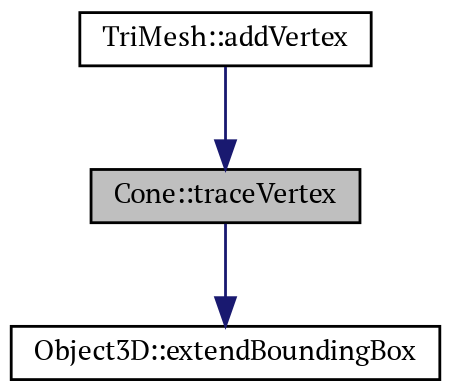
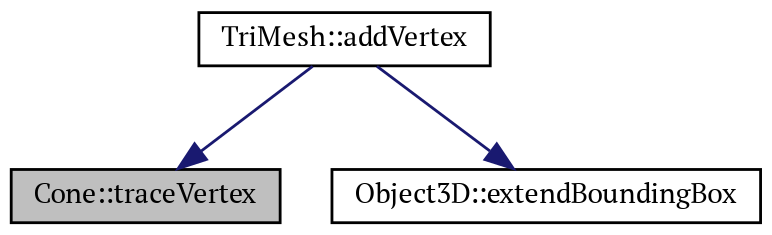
edge "Cone::traceVertex" -> "Object3D::extendBoundingBox": now "TriMesh::addVertex" -> "Object3D::extendBoundingBox"
